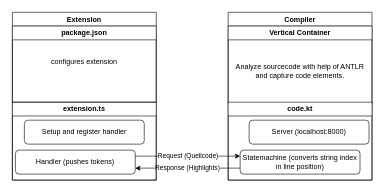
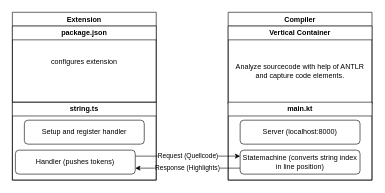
node "extension.ts": label "extension.ts" -> "string.ts"
node "code.kt": label "code.kt" -> "main.kt"
node "Server (localhost:8000)": moved (309, 132) -> (300, 132)
